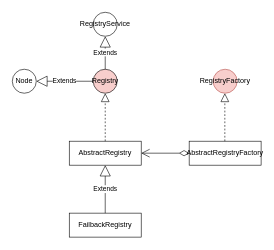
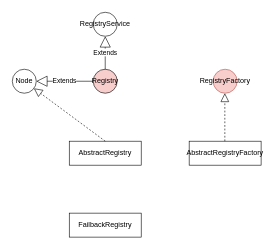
edge "AbstractRegistry" -> "Registry": now "AbstractRegistry" -> "Node"
edge "AbstractRegistry" -- "AbstractRegistryFactory": removed
edge "FailbackRegistry" -> "AbstractRegistry": removed, label "Extends"
